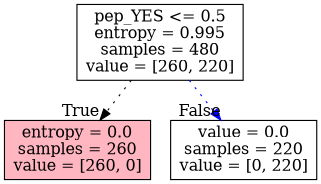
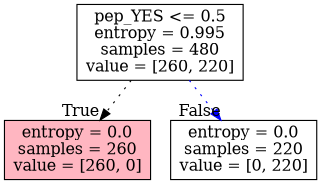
node "value = 0.0 samples = 220 value = [0, 220]": label "value = 0.0 samples = 220 value = [0, 220]" -> "entropy = 0.0 samples = 220 value = [0, 220]"
